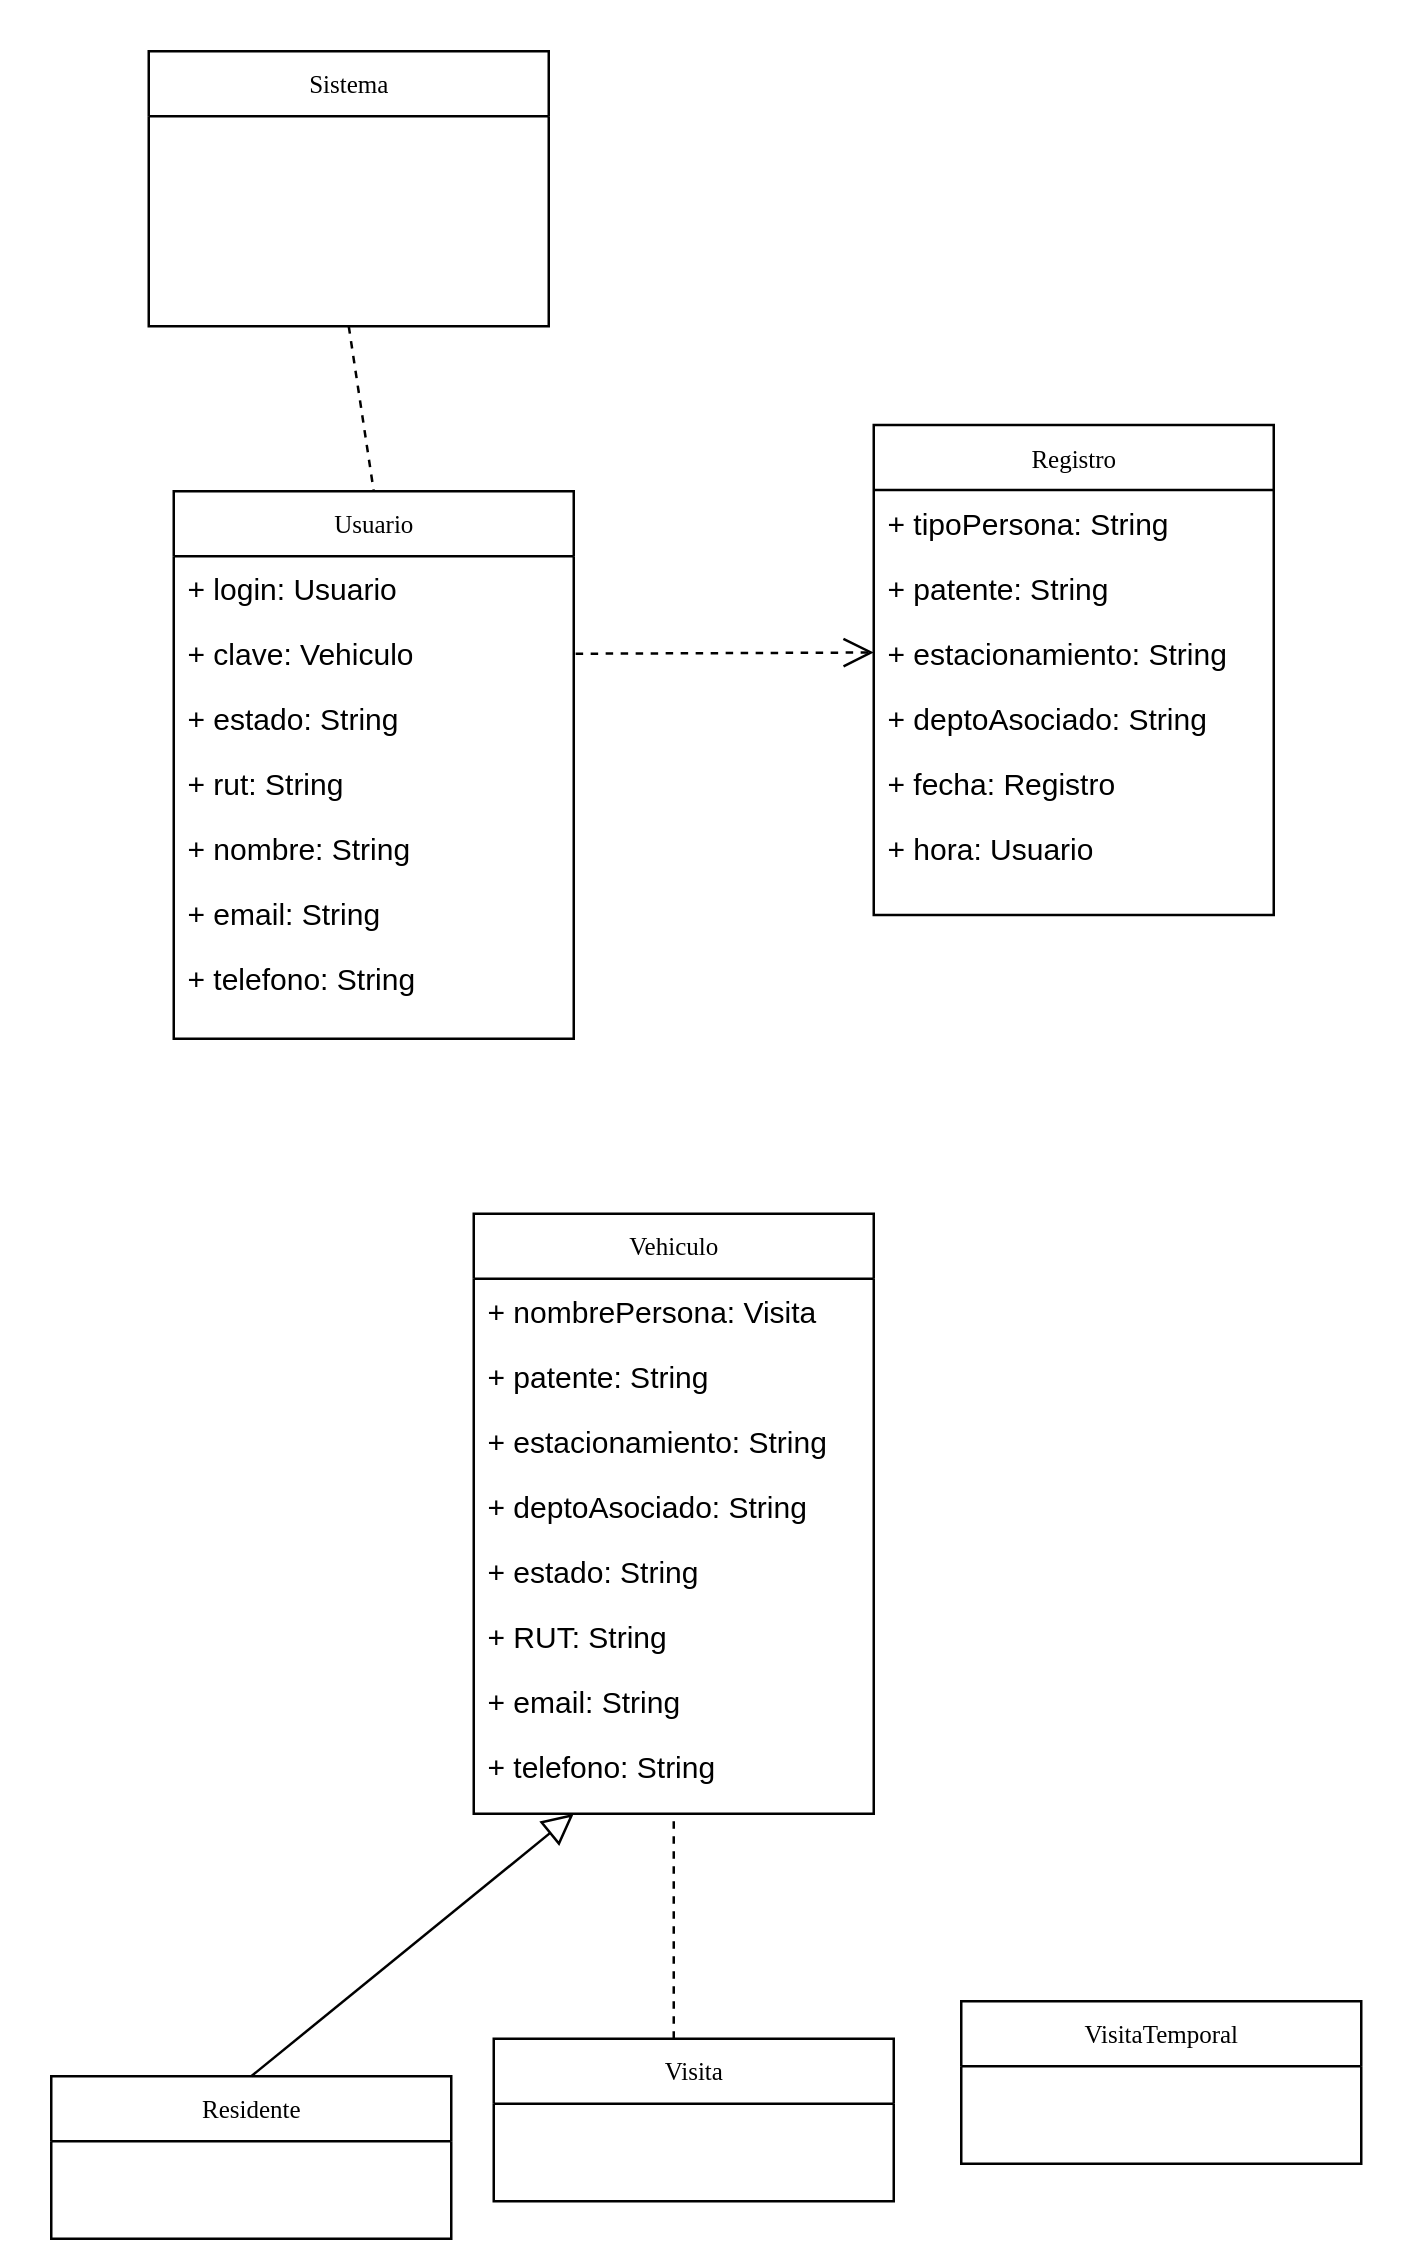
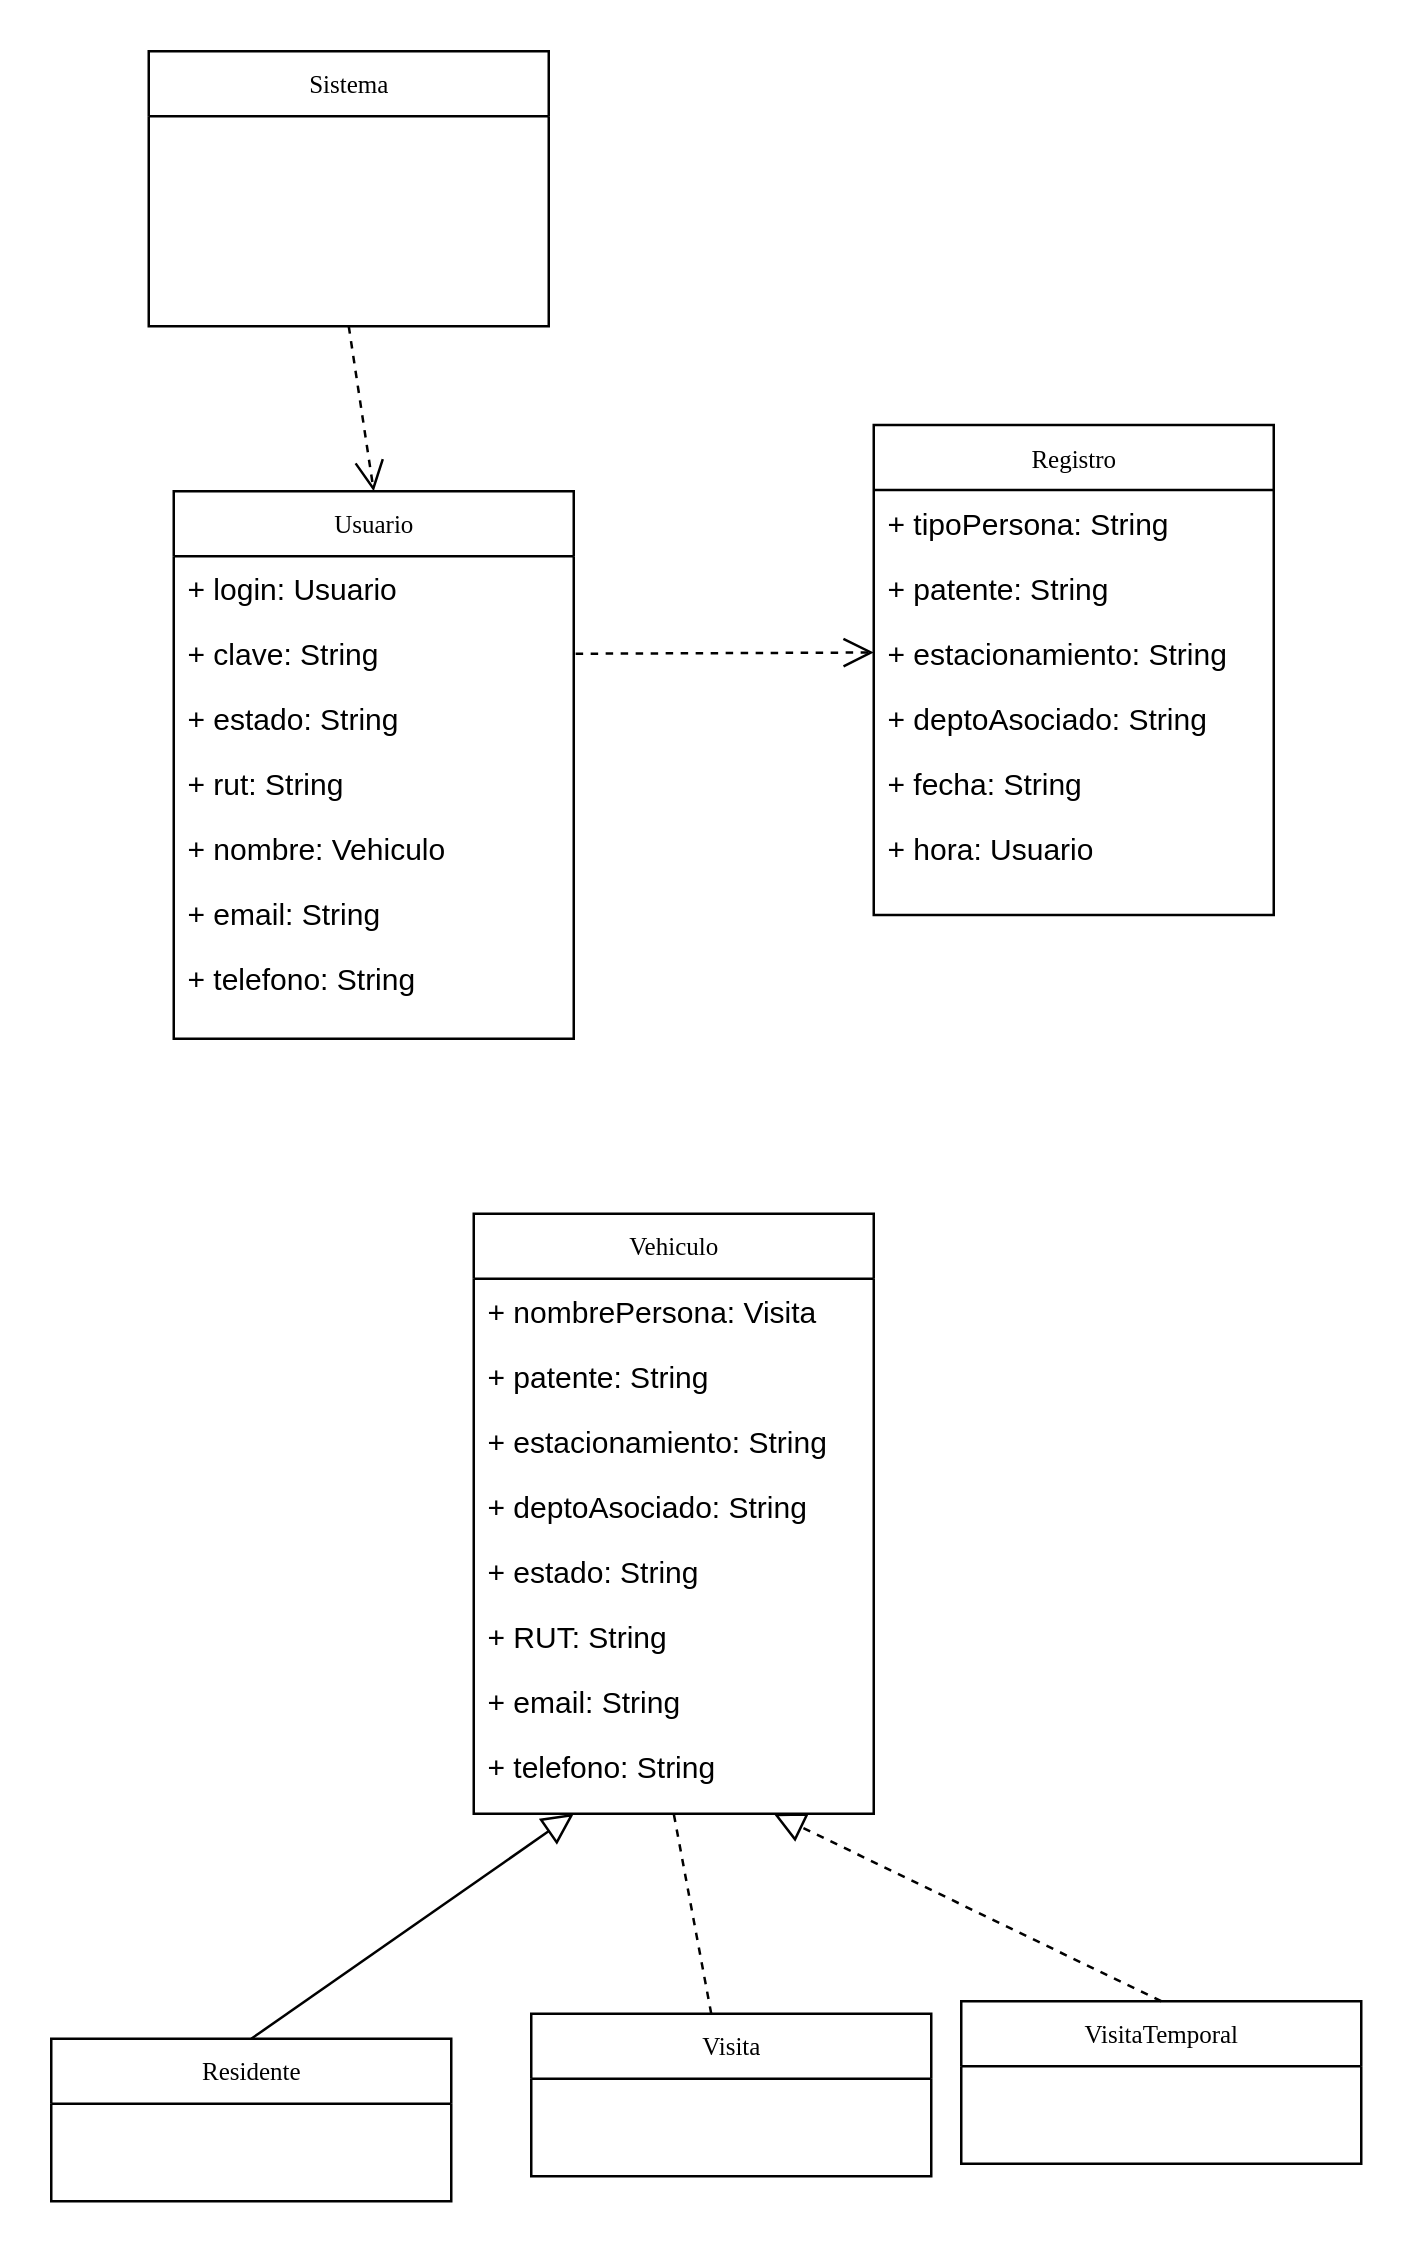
edge "Sistema" -- "Usuario": arrowhead none -> open
node "+ clave: Vehiculo": label "+ clave: Vehiculo" -> "+ clave: String"
node "+ fecha: Registro": label "+ fecha: Registro" -> "+ fecha: String"
node "+ nombre: String": label "+ nombre: String" -> "+ nombre: Vehiculo"
edge "VisitaTemporal" -> "Vehiculo": added
node "Visita": moved (694, 2120) -> (731, 2095)
node "Residente": moved (251, 2158) -> (251, 2120)
